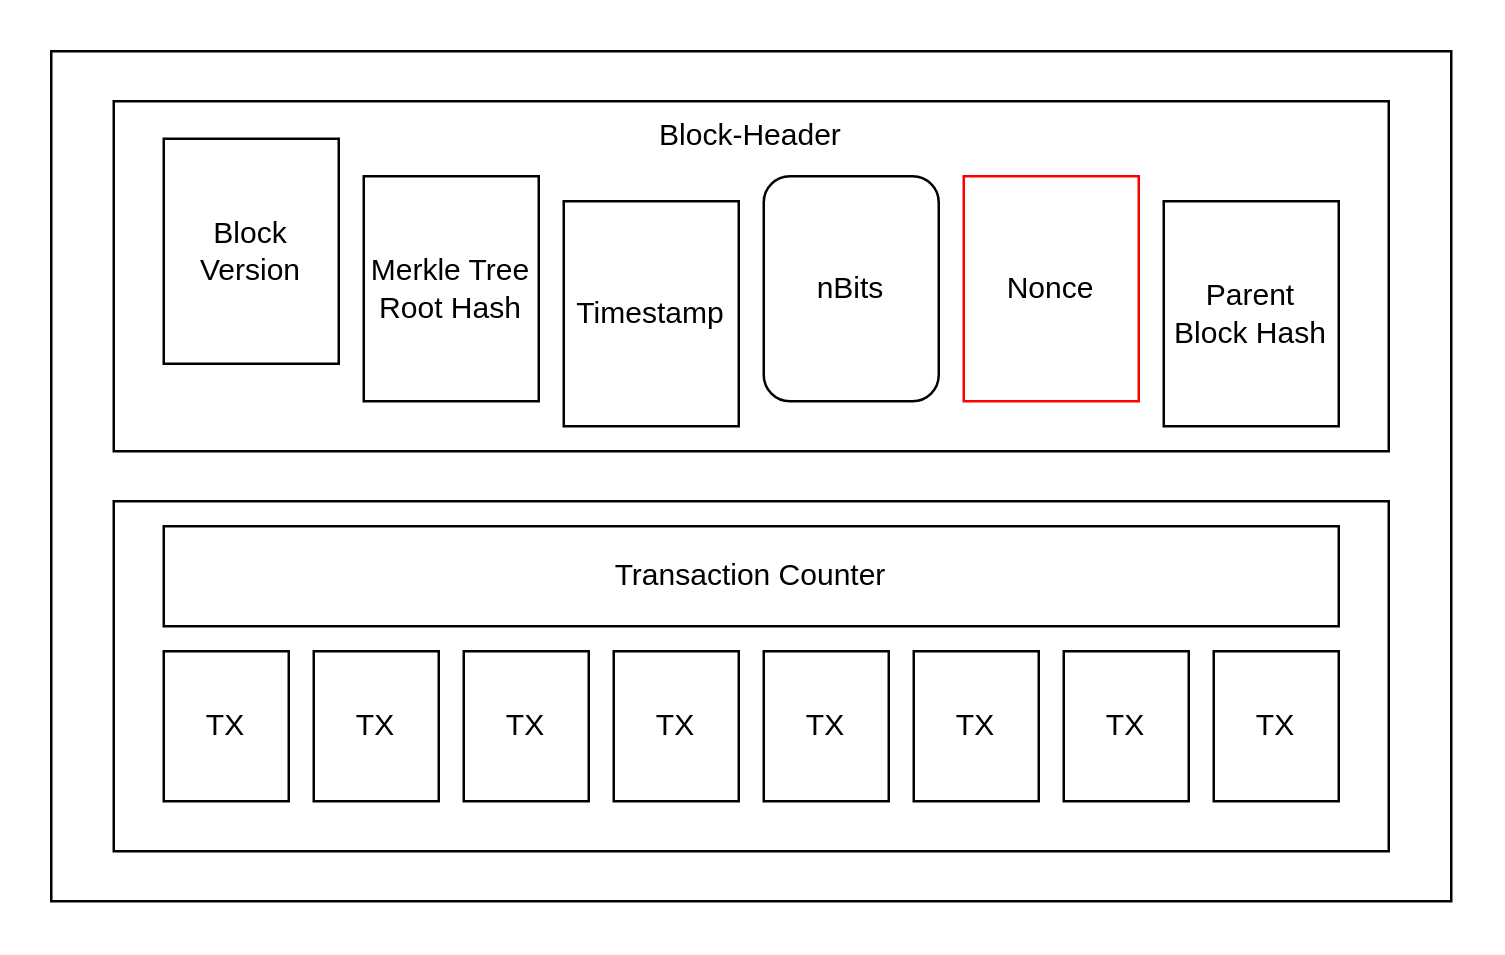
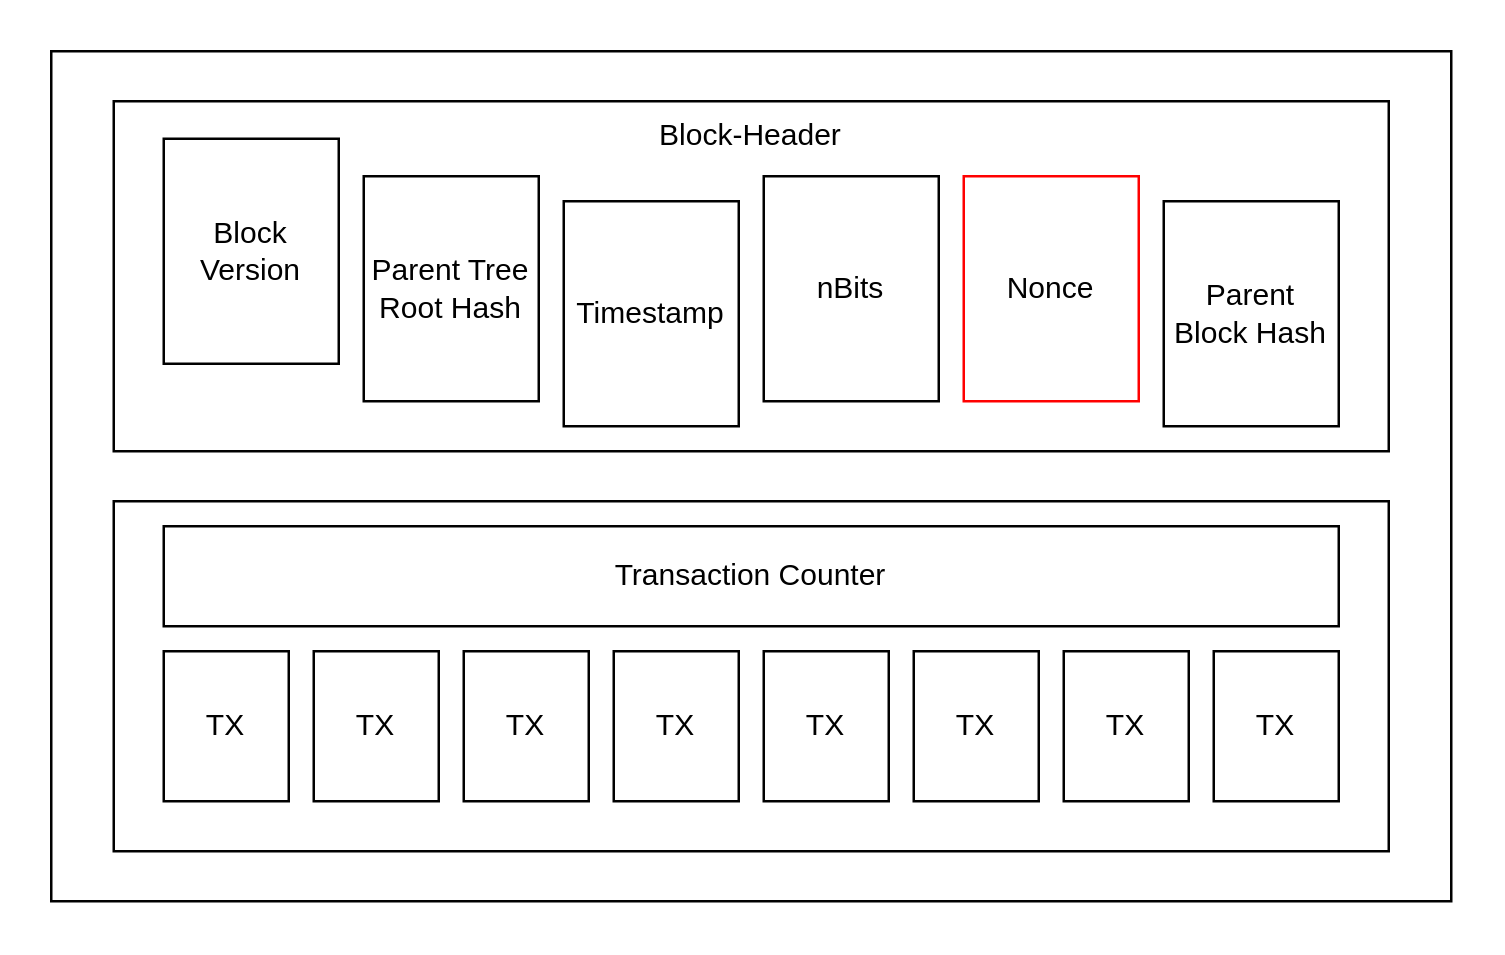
node "Merkle Tree Root Hash": label "Merkle Tree Root Hash" -> "Parent Tree Root Hash"
node "nBits": shape rounded rectangle -> rectangle
